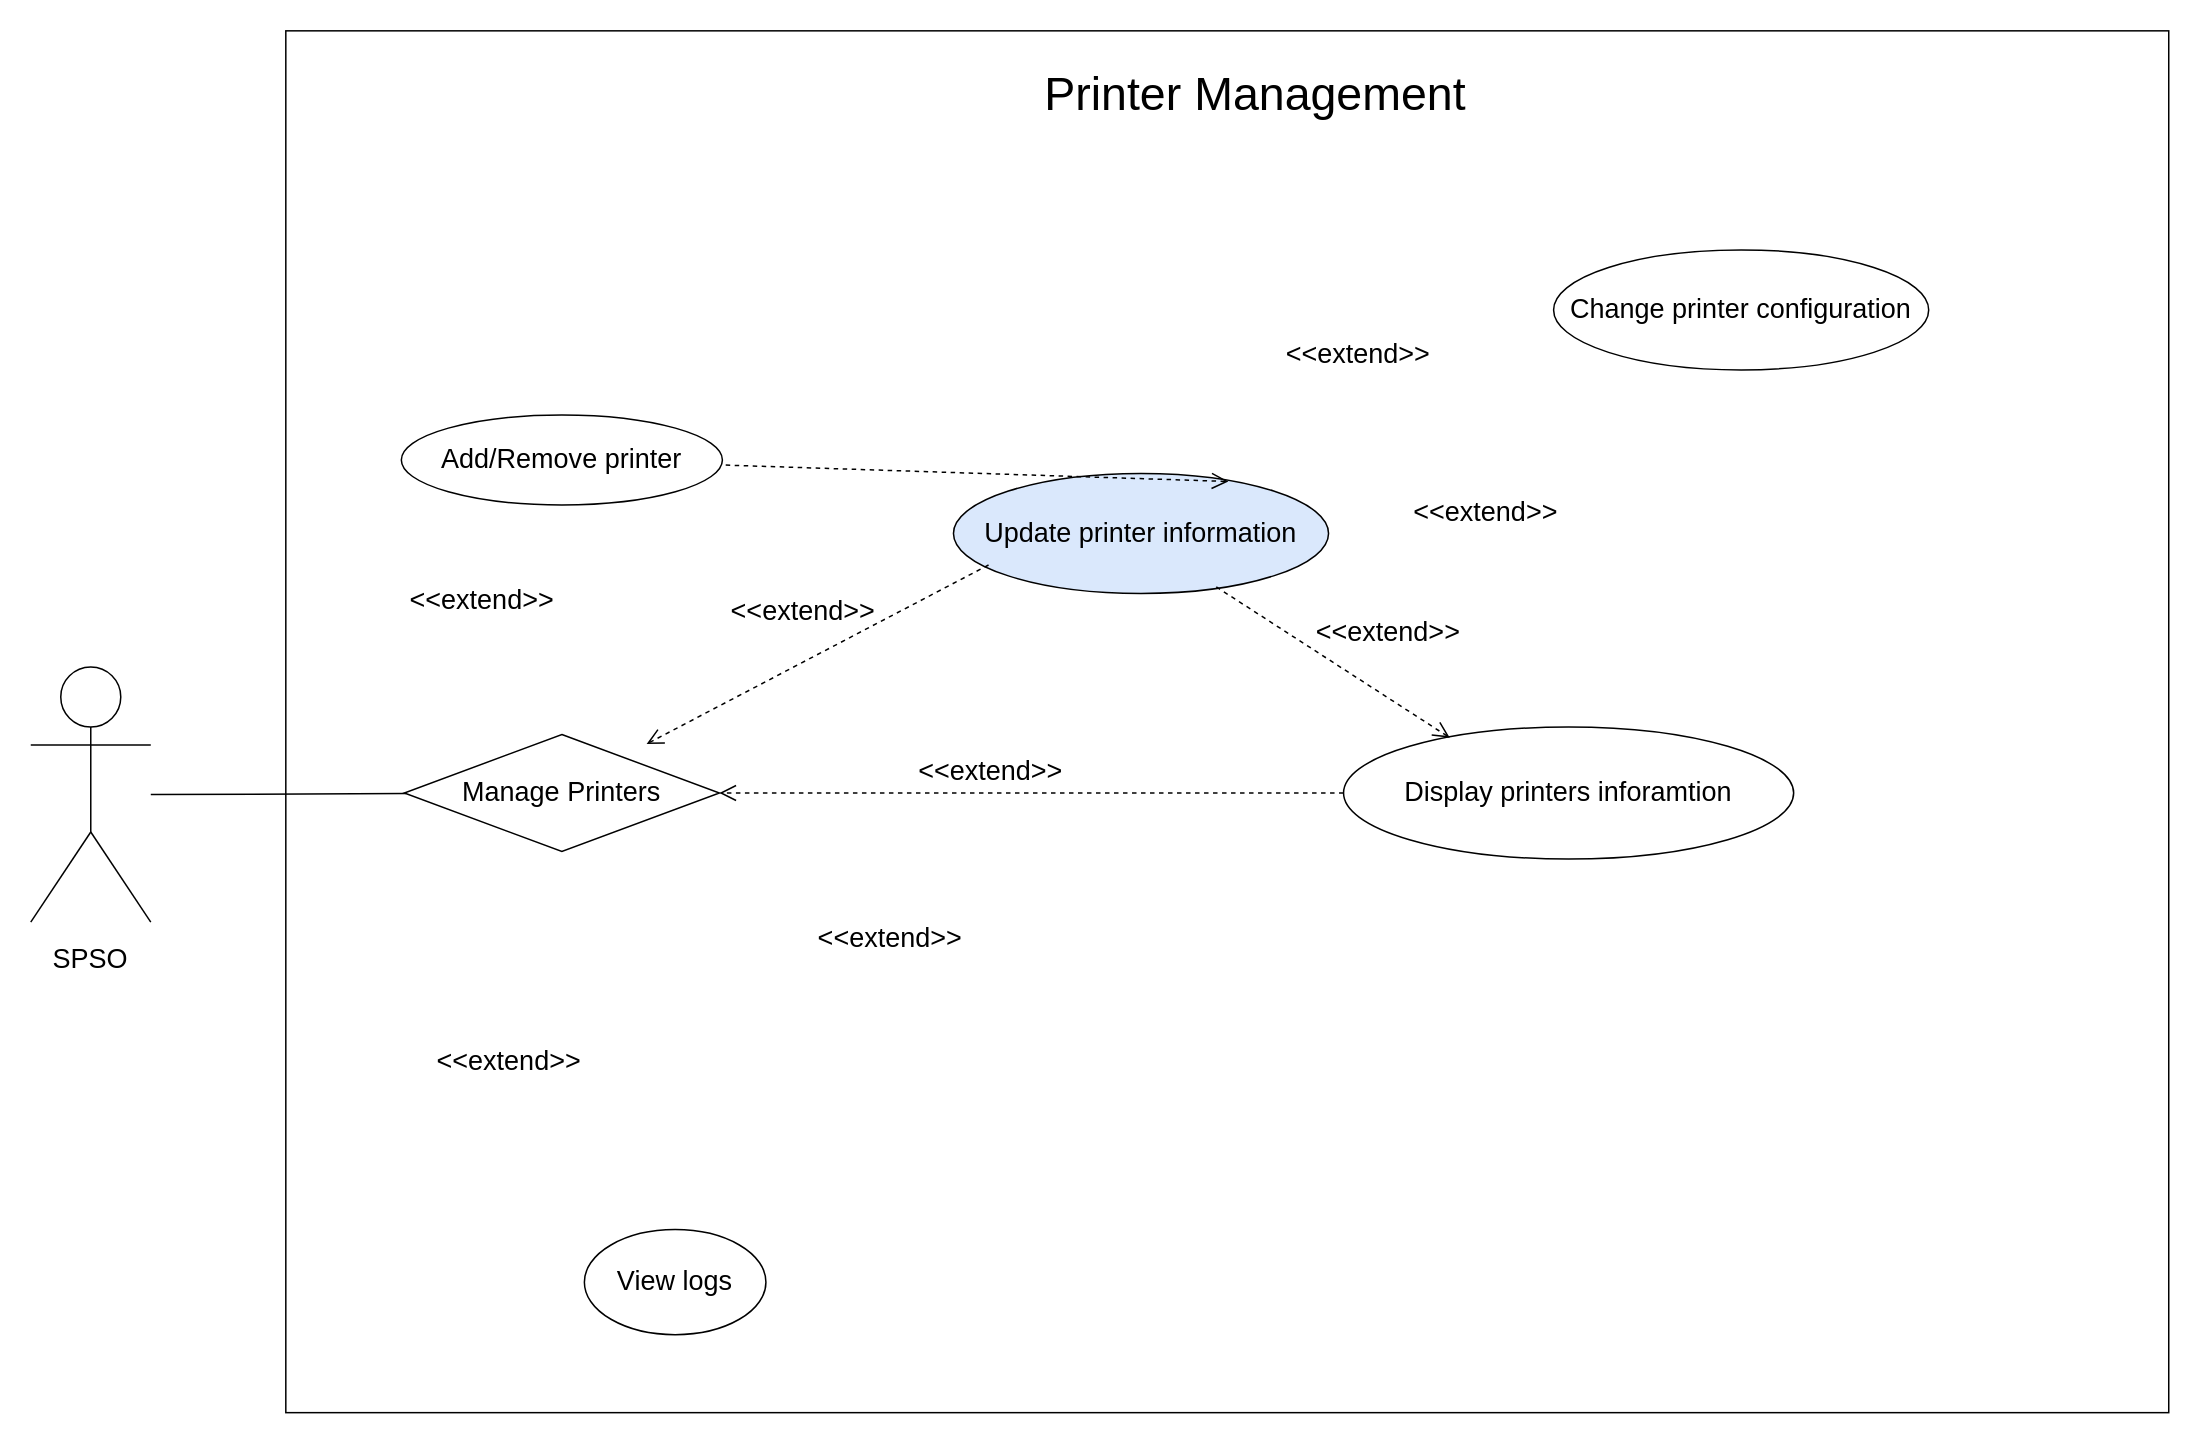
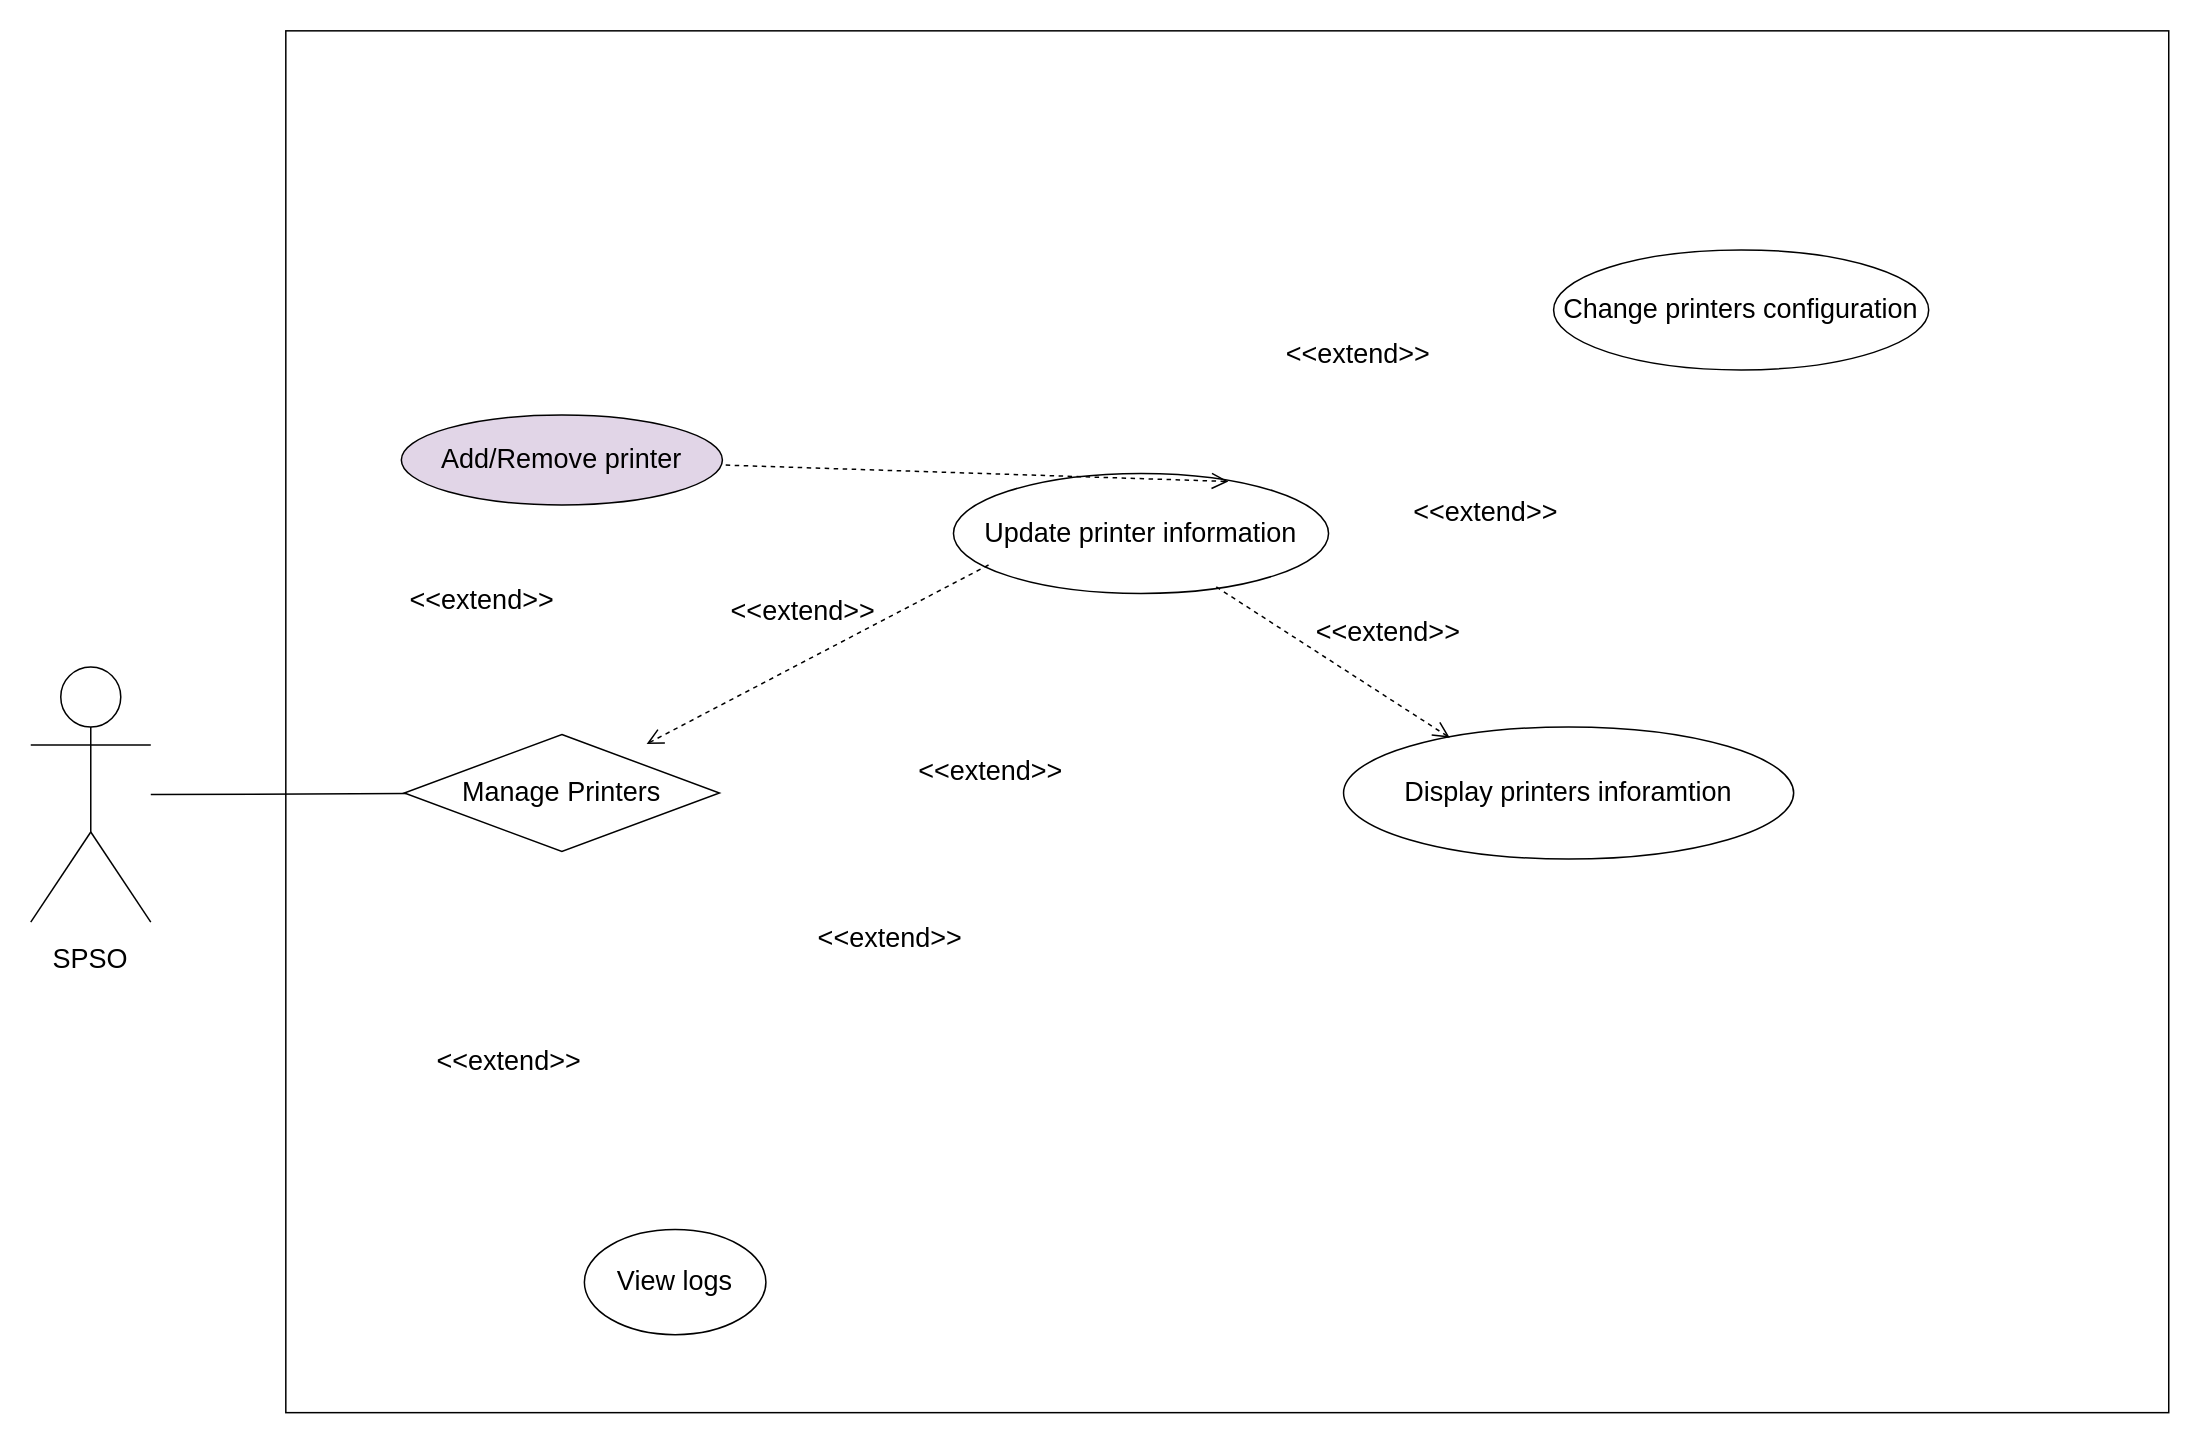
node "Printer Management": removed
node "Change printer configuration": label "Change printer configuration" -> "Change printers configuration"
node "Add/Remove printer": fillcolor #ffffff -> #e1d5e7
node "Update printer information": fillcolor #dae8fc -> #ffffff
edge "Display printers inforamtion" -> "Manage Printers": removed
